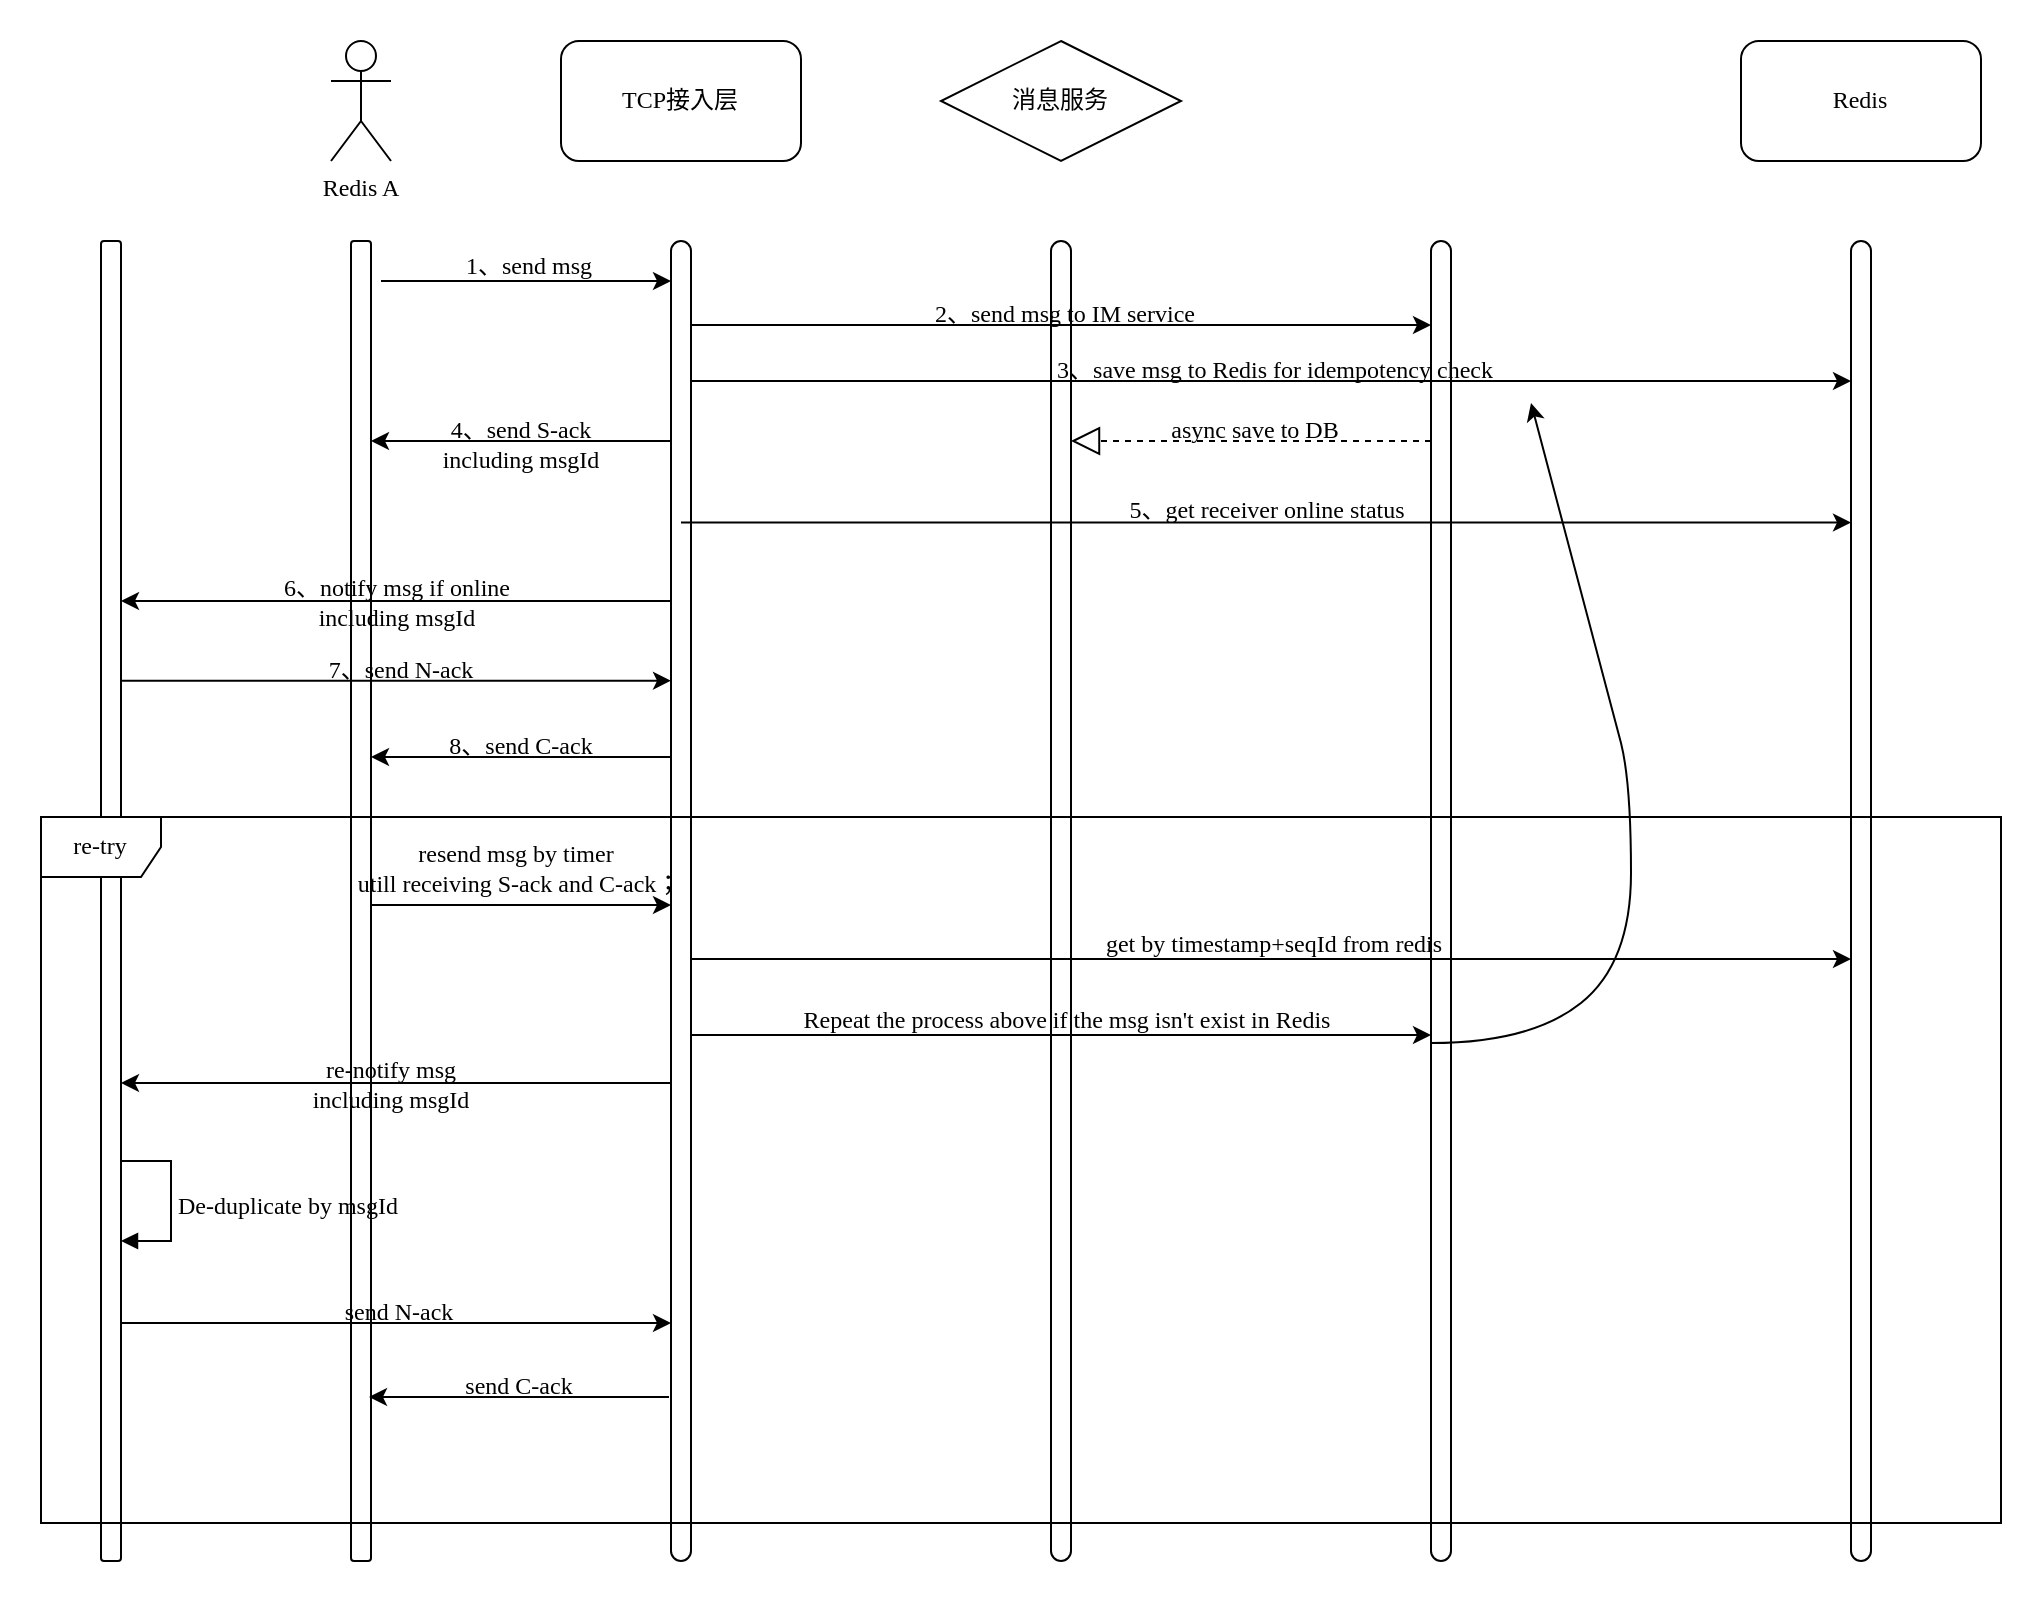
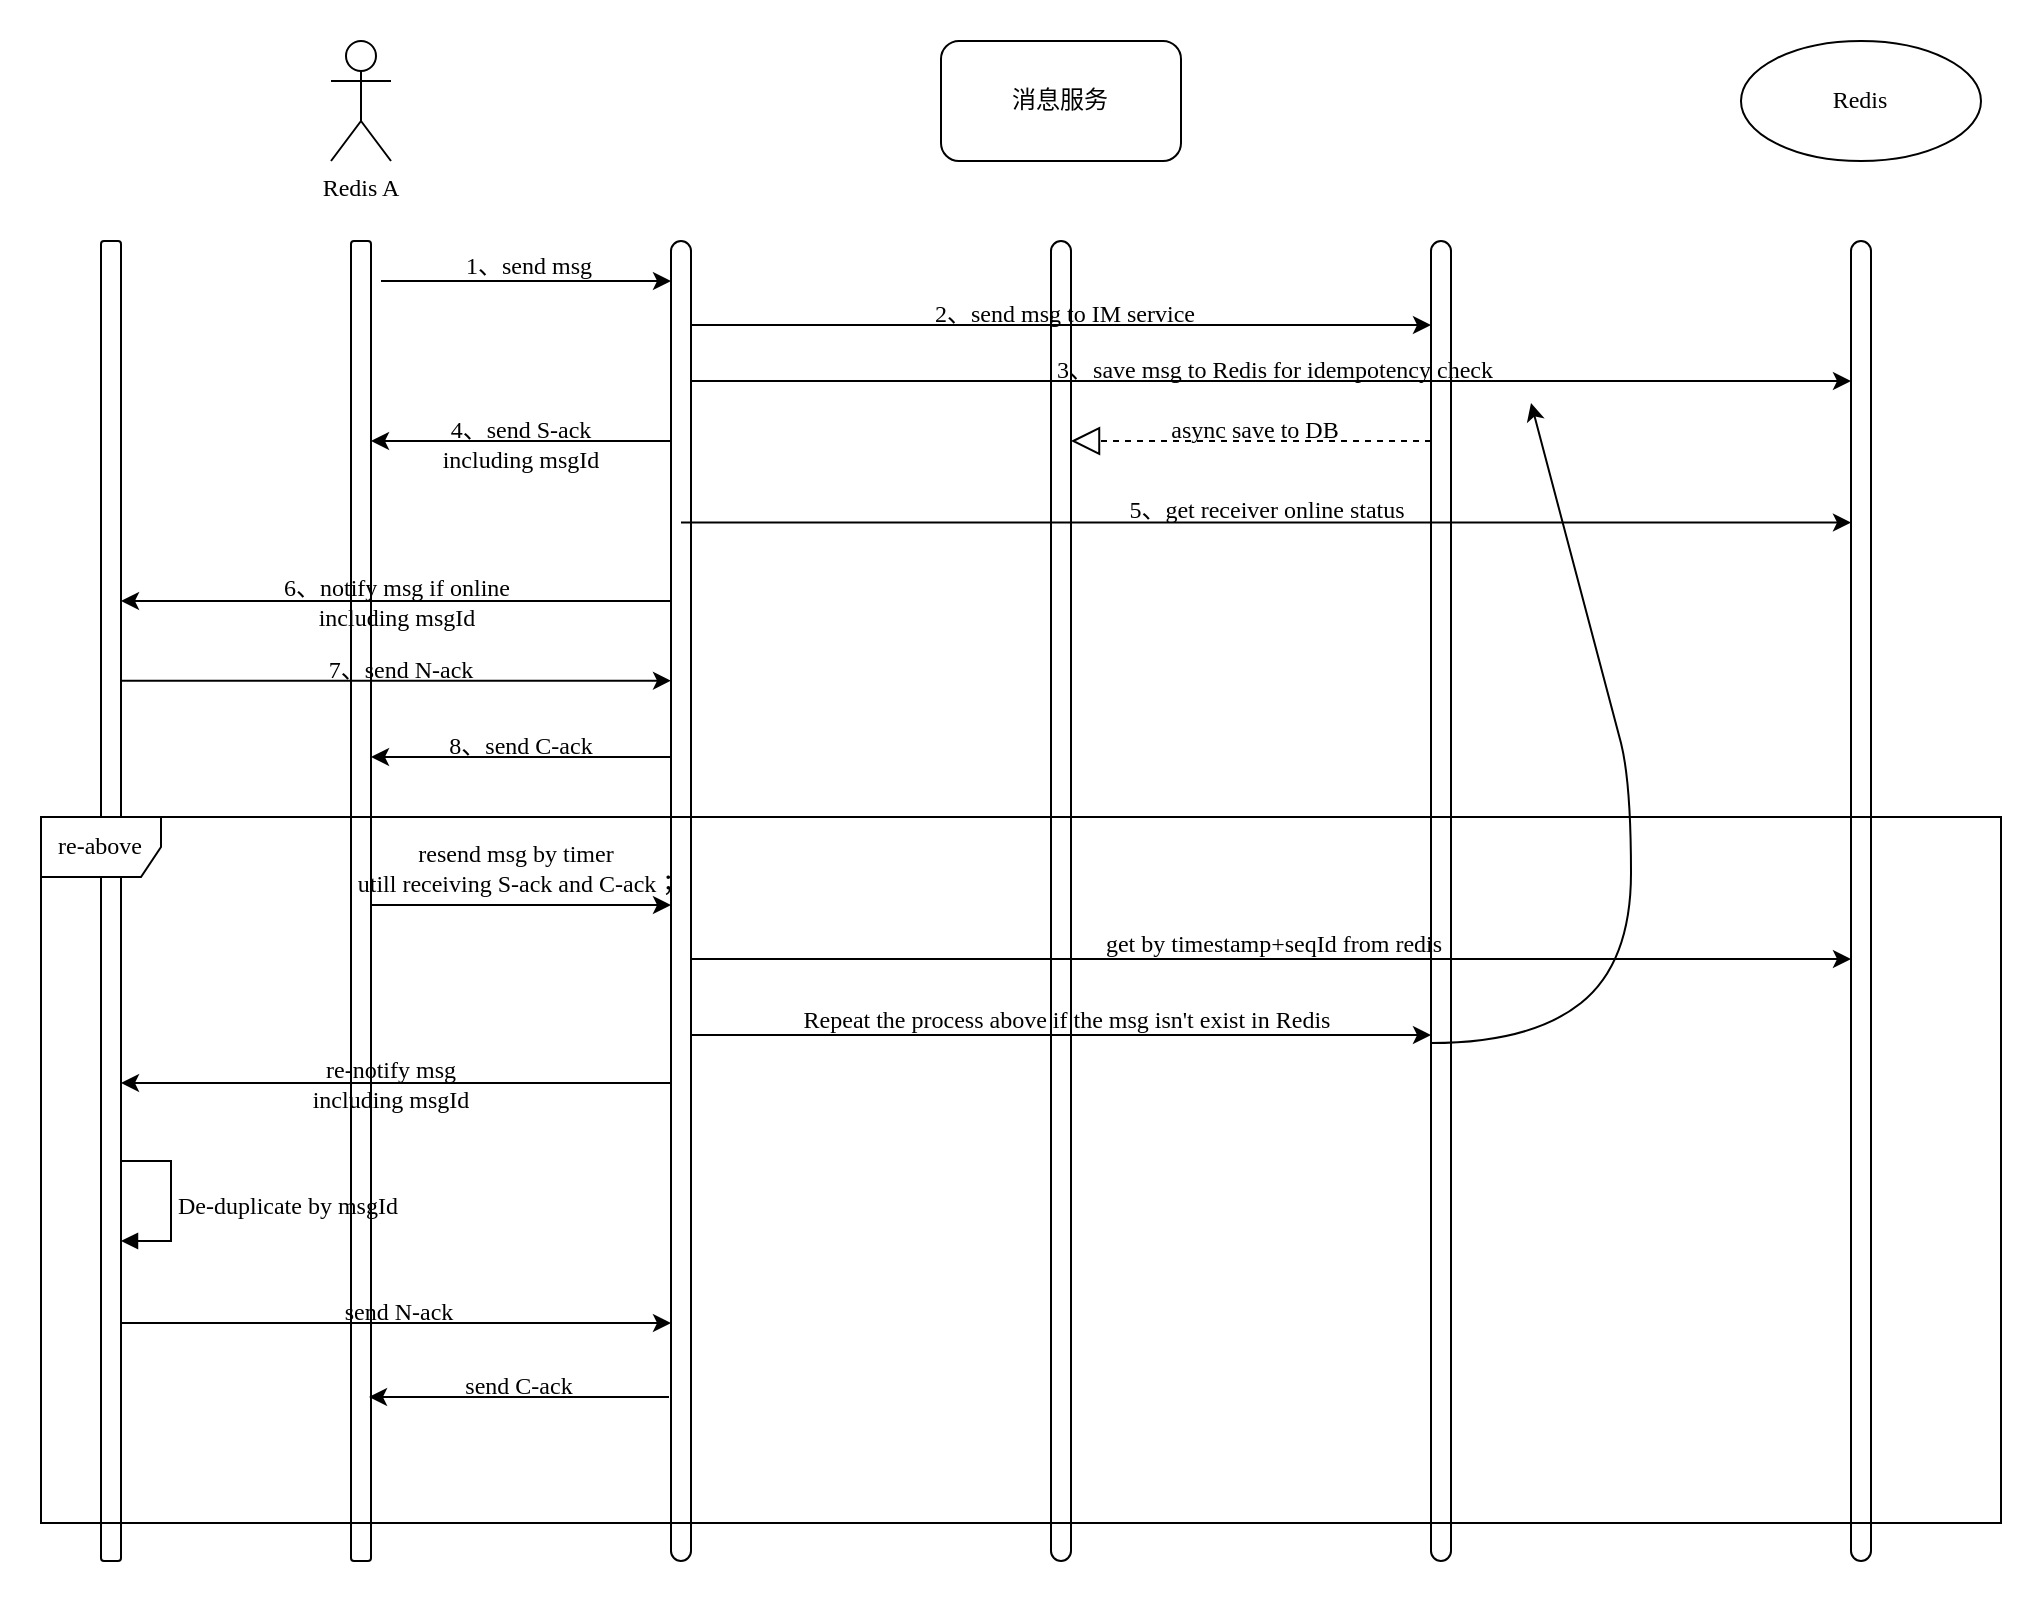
node "TCP接入层": removed
node "消息服务": shape diamond -> rounded rectangle
node "Redis": shape rounded rectangle -> ellipse
node "re-try": label "re-try" -> "re-above"
